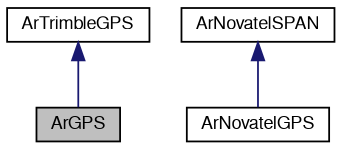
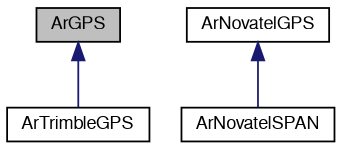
edge "ArGPS" -> "ArTrimbleGPS": reversed
edge "ArNovatelGPS" -> "ArNovatelSPAN": reversed
